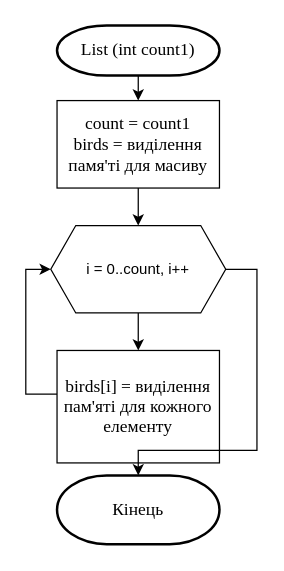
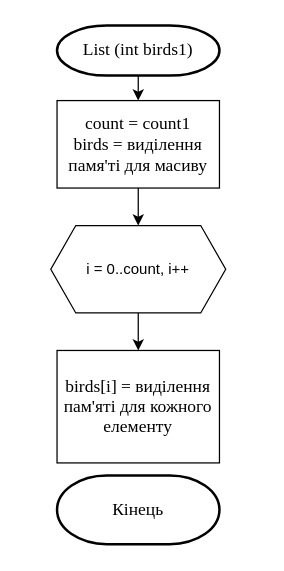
node "List (int count1)": label "List (int count1)" -> "List (int birds1)"
edge "birds[i] = виділення пам'яті для кожного елементу" -> "i = 0..count, i++": removed
edge "i = 0..count, i++" -> "Кінець": removed
